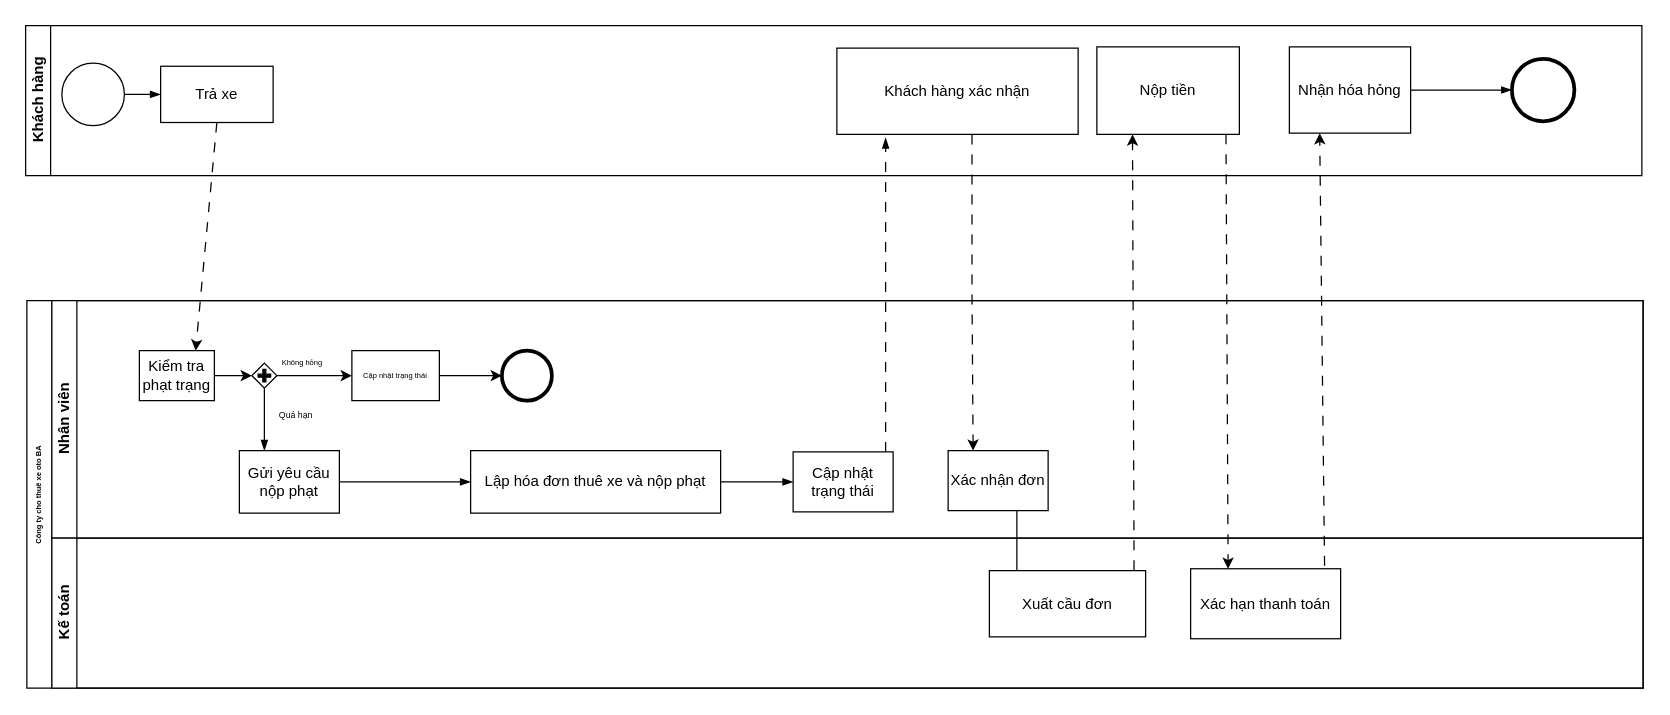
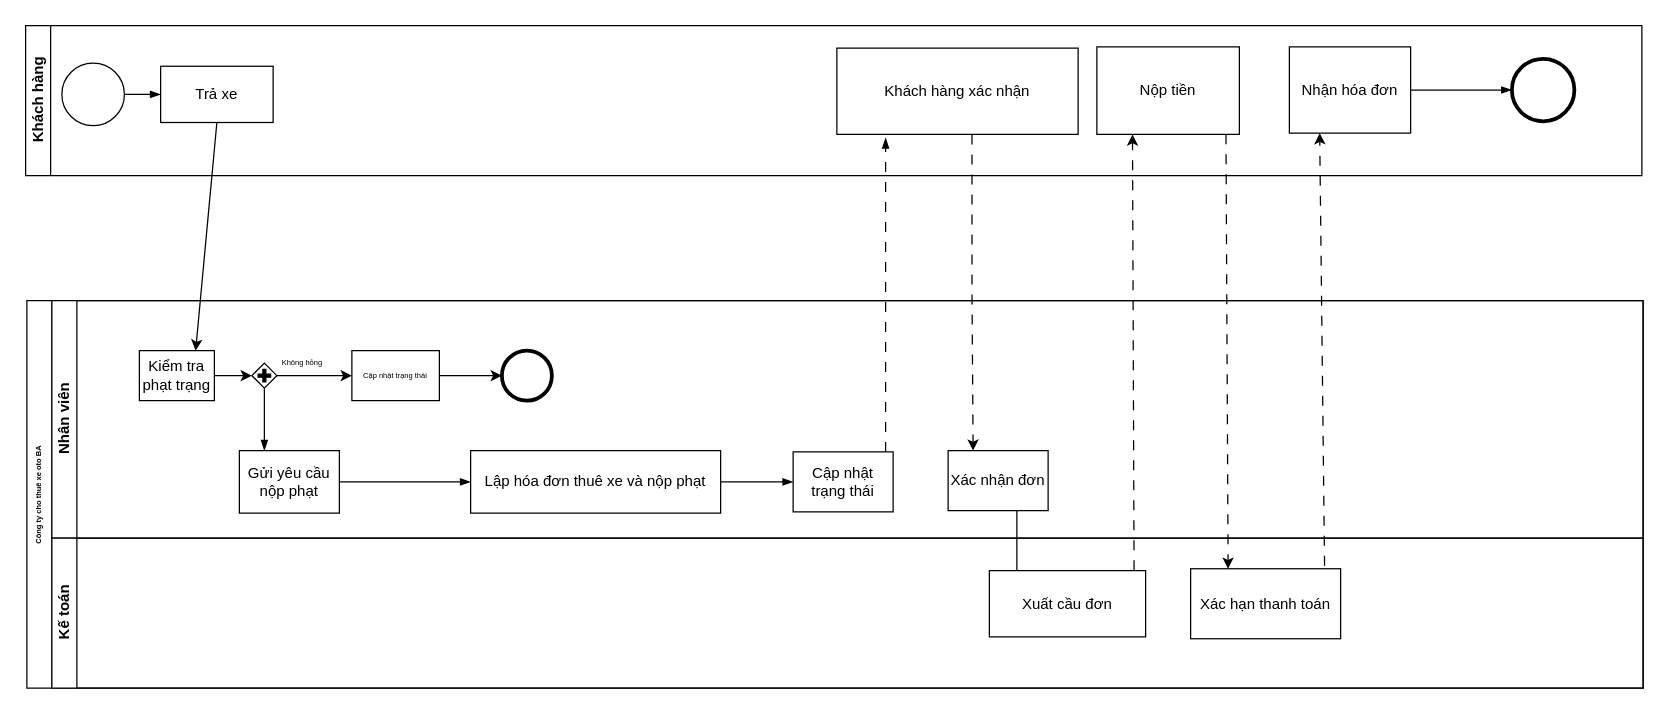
node "Nhận hóa hỏng": label "Nhận hóa hỏng" -> "Nhận hóa đơn"
edge "Trả xe" -> "Kiểm tra phạt trạng": style dashed -> solid
node "Quá hạn": removed
